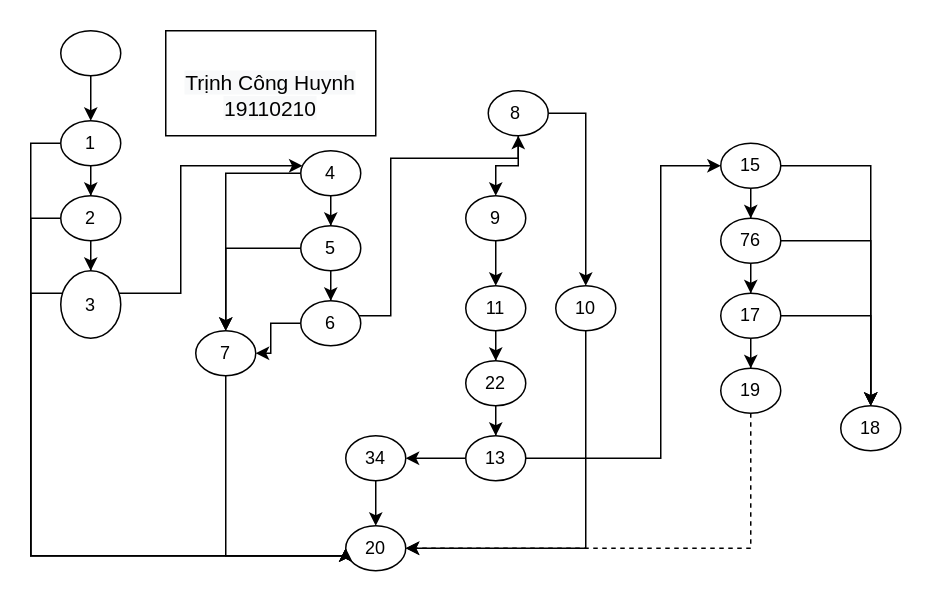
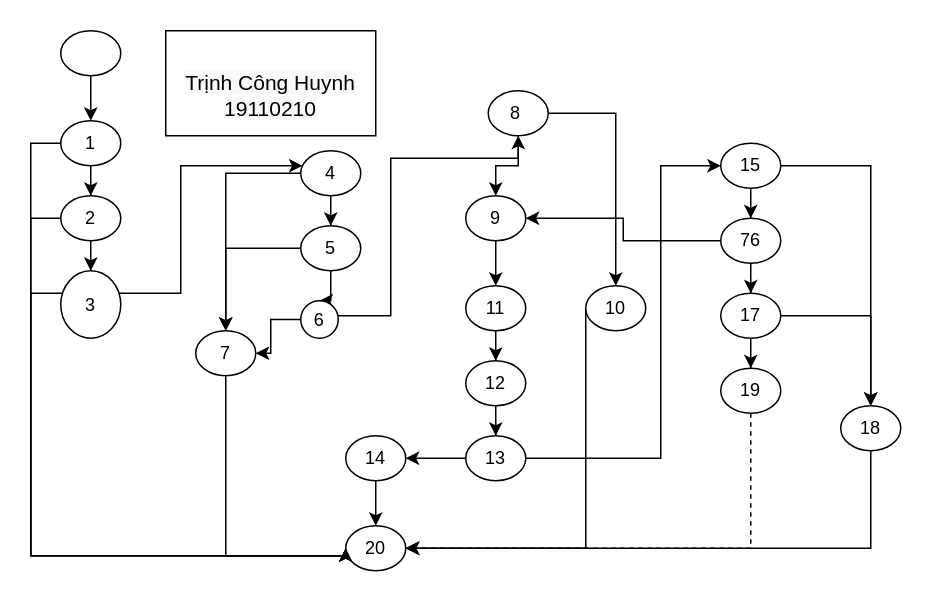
edge "76" -> "18": now "76" -> "9"
node "10": moved (586, 308) -> (616, 308)
node "6": size 60x45 -> 38x38
node "22": label "22" -> "12"
node "34": label "34" -> "14"
edge "18" -> "20": added
